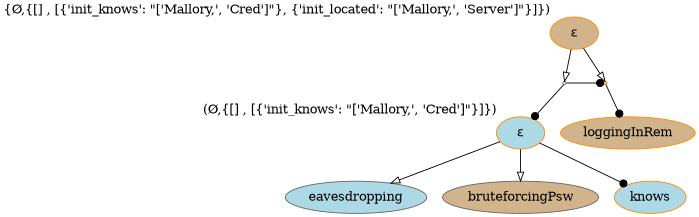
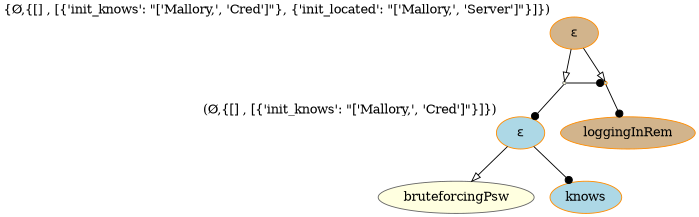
node "eavesdropping": removed
node "bruteforcingPsw": fillcolor tan -> lightyellow
